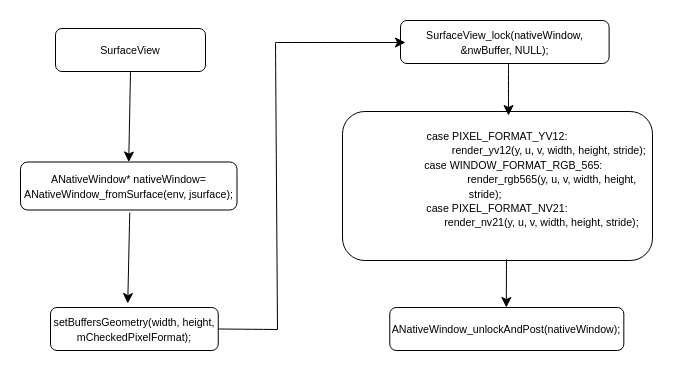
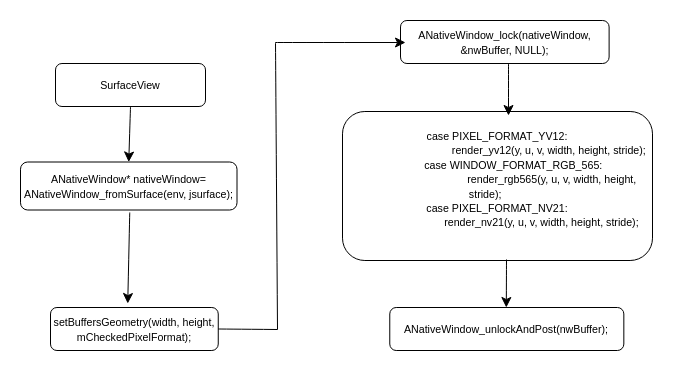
node "SurfaceView_lock(nativeWindow, &nwBuffer, NULL);": label "SurfaceView_lock(nativeWindow, &nwBuffer, NULL);" -> "ANativeWindow_lock(nativeWindow, &nwBuffer, NULL);"
node "SurfaceView": moved (131, 50) -> (131, 85)
node "ANativeWindow_unlockAndPost(nativeWindow);": label "ANativeWindow_unlockAndPost(nativeWindow);" -> "ANativeWindow_unlockAndPost(nwBuffer);"
